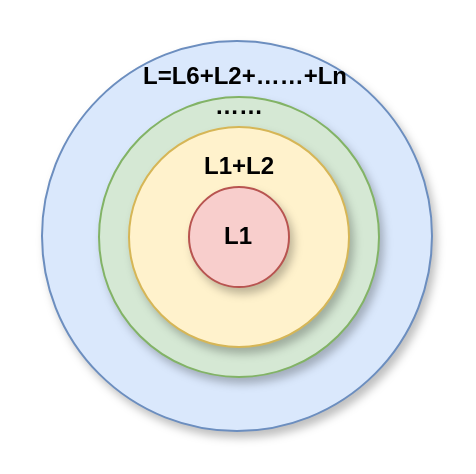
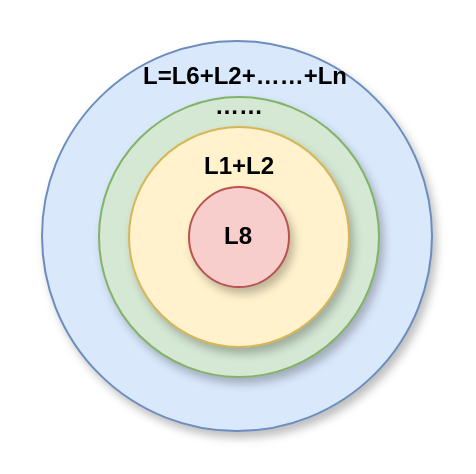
node "L1": label "L1" -> "L8"
